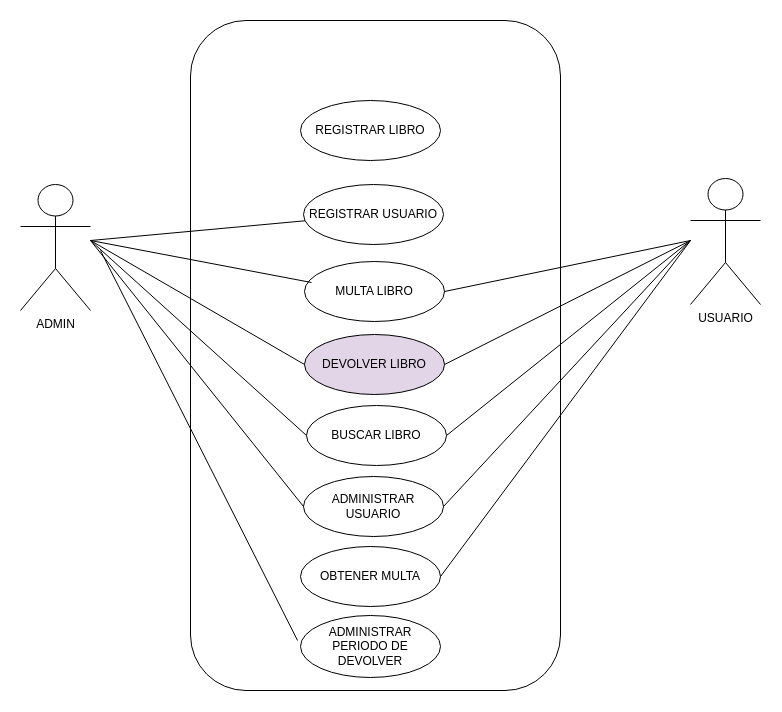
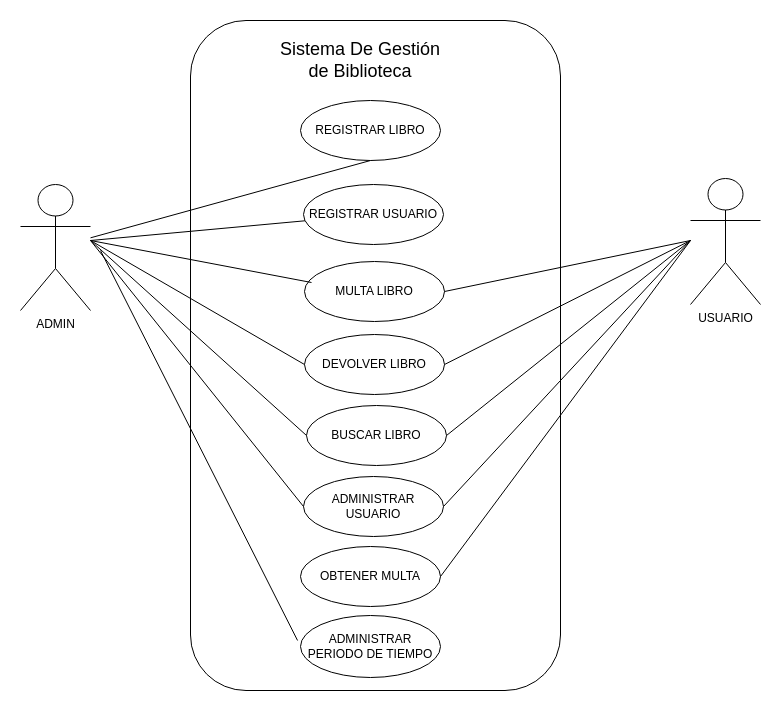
node "Sistema De Gestión de Biblioteca": added
edge "REGISTRAR LIBRO" -- "ADMIN": added
node "DEVOLVER LIBRO": fillcolor #e1d5e7 -> #ffffff
node "ADMINISTRAR PERIODO DE DEVOLVER": label "ADMINISTRAR PERIODO DE DEVOLVER" -> "ADMINISTRAR PERIODO DE TIEMPO"
